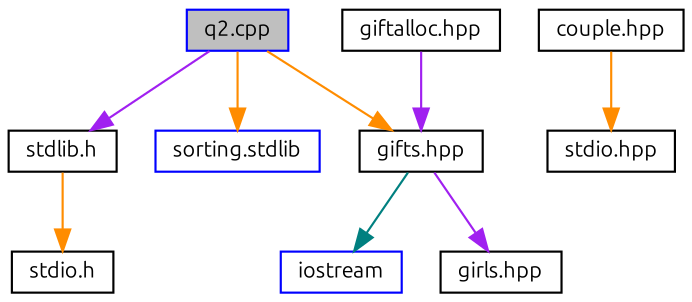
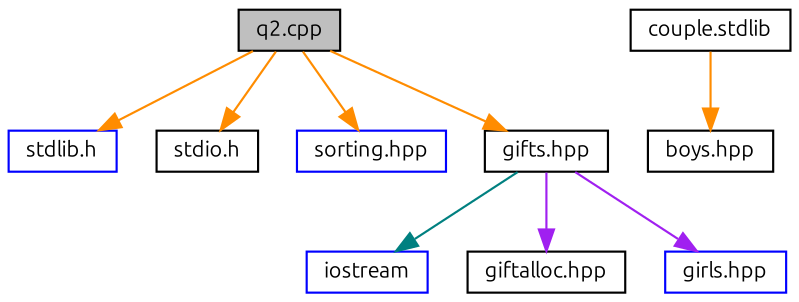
node "q2.cpp": color blue -> black
node "couple.hpp": label "couple.hpp" -> "couple.stdlib"
edge "giftalloc.hpp" -> "gifts.hpp": reversed
edge "q2.cpp" -> "stdlib.h": color purple -> darkorange
node "stdlib.h": color black -> blue
node "sorting.stdlib": label "sorting.stdlib" -> "sorting.hpp"
node "stdio.hpp": label "stdio.hpp" -> "boys.hpp"
edge "stdlib.h" -> "stdio.h": now "q2.cpp" -> "stdio.h"
node "girls.hpp": color black -> blue
